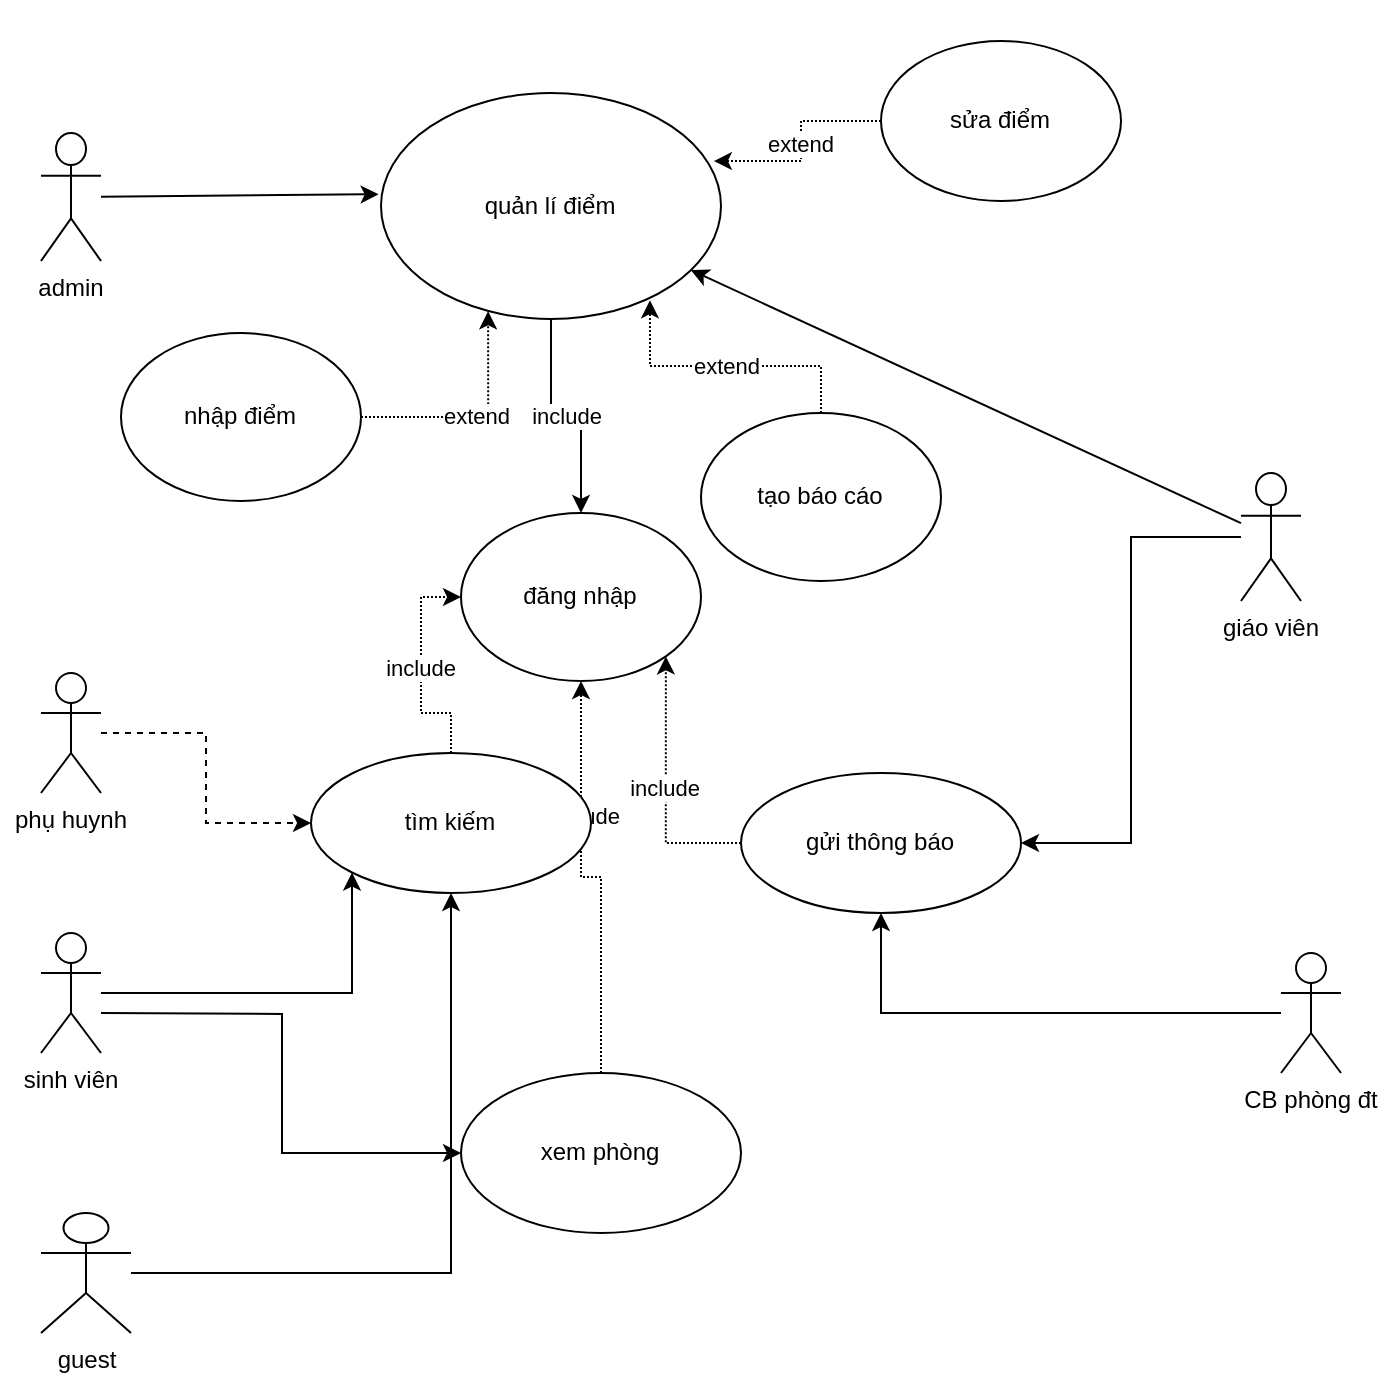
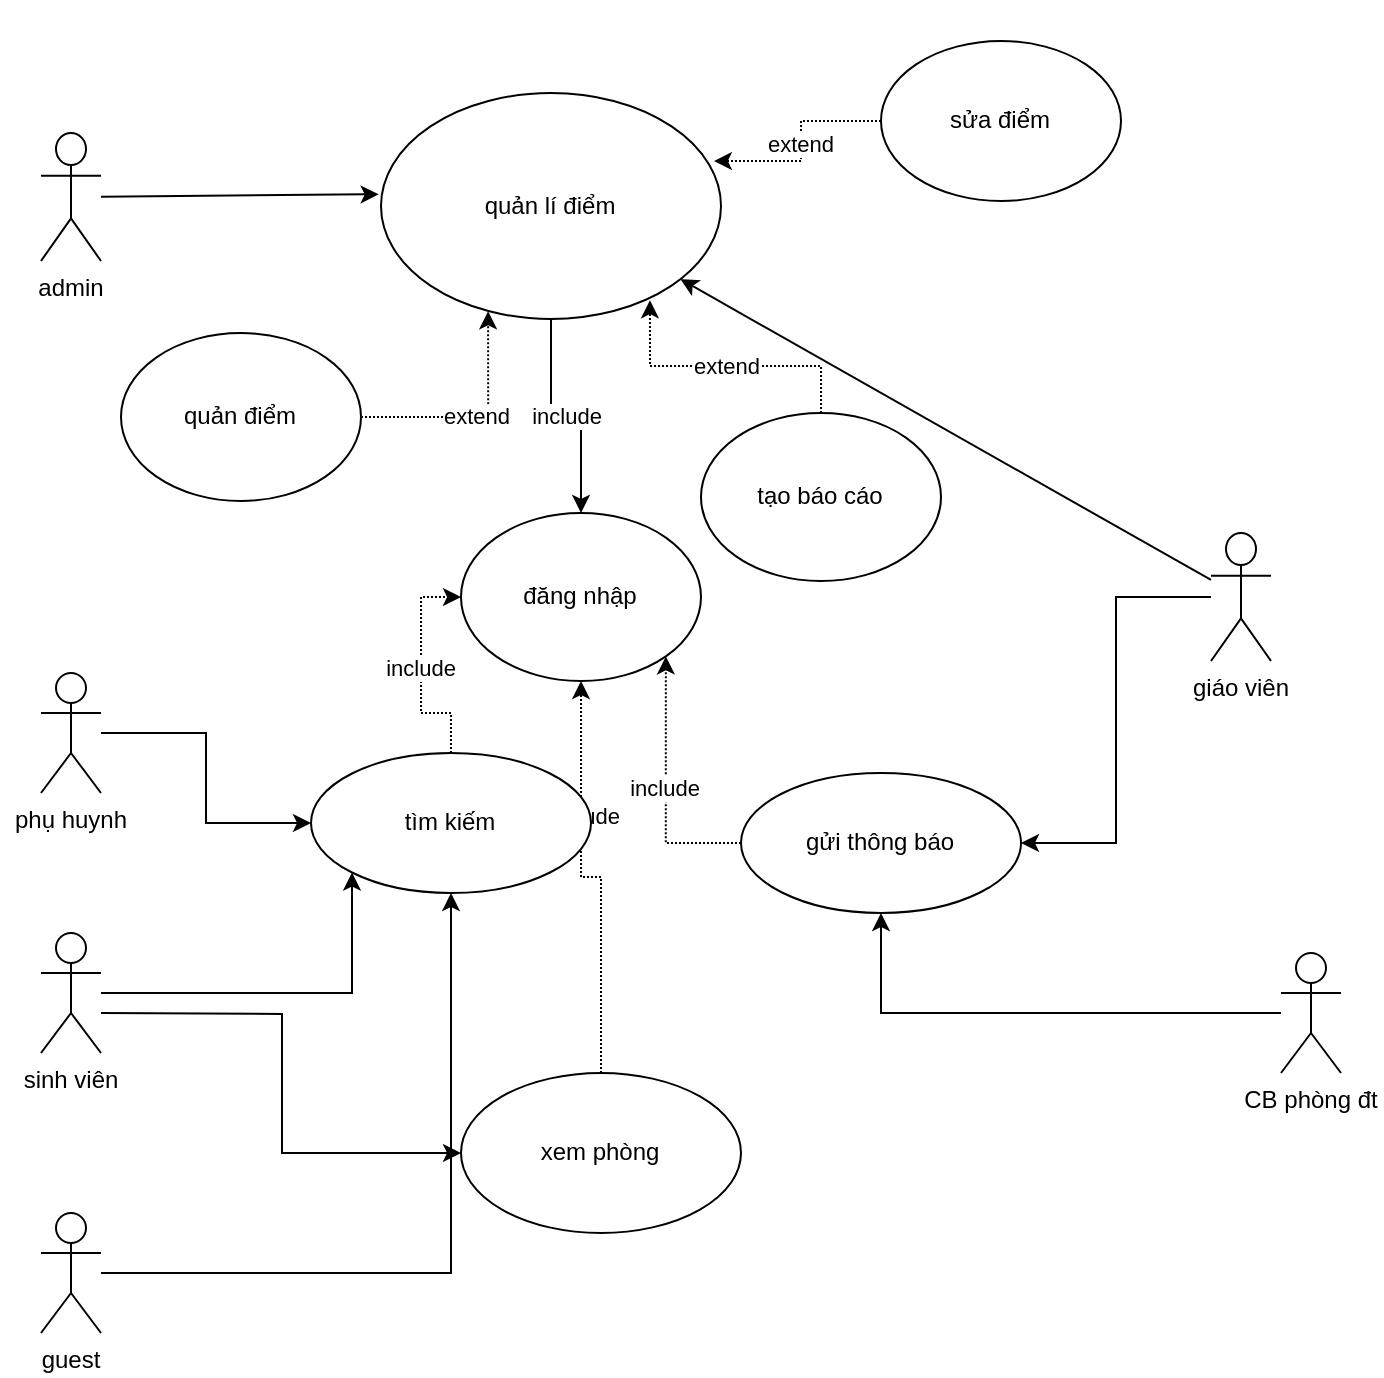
node "nhập điểm": label "nhập điểm" -> "quản điểm"
node "giáo viên": moved (1271, 537) -> (1241, 597)
edge "phụ huynh" -> "tìm kiếm": style dashed -> solid
node "guest": size 90x120 -> 60x120
